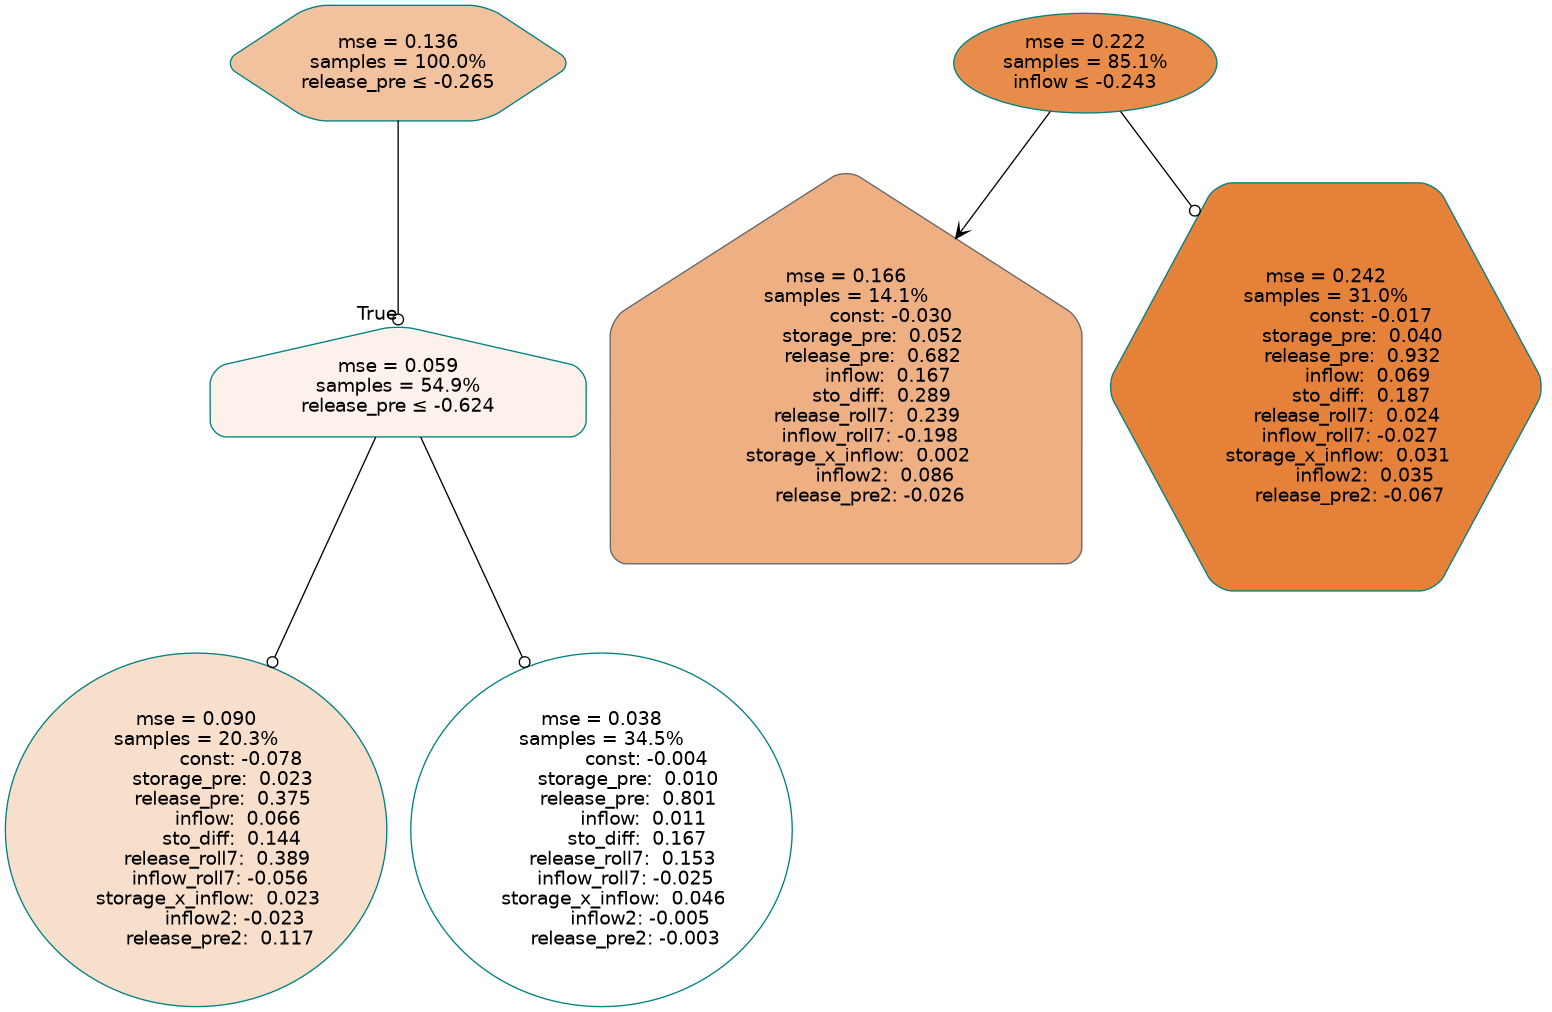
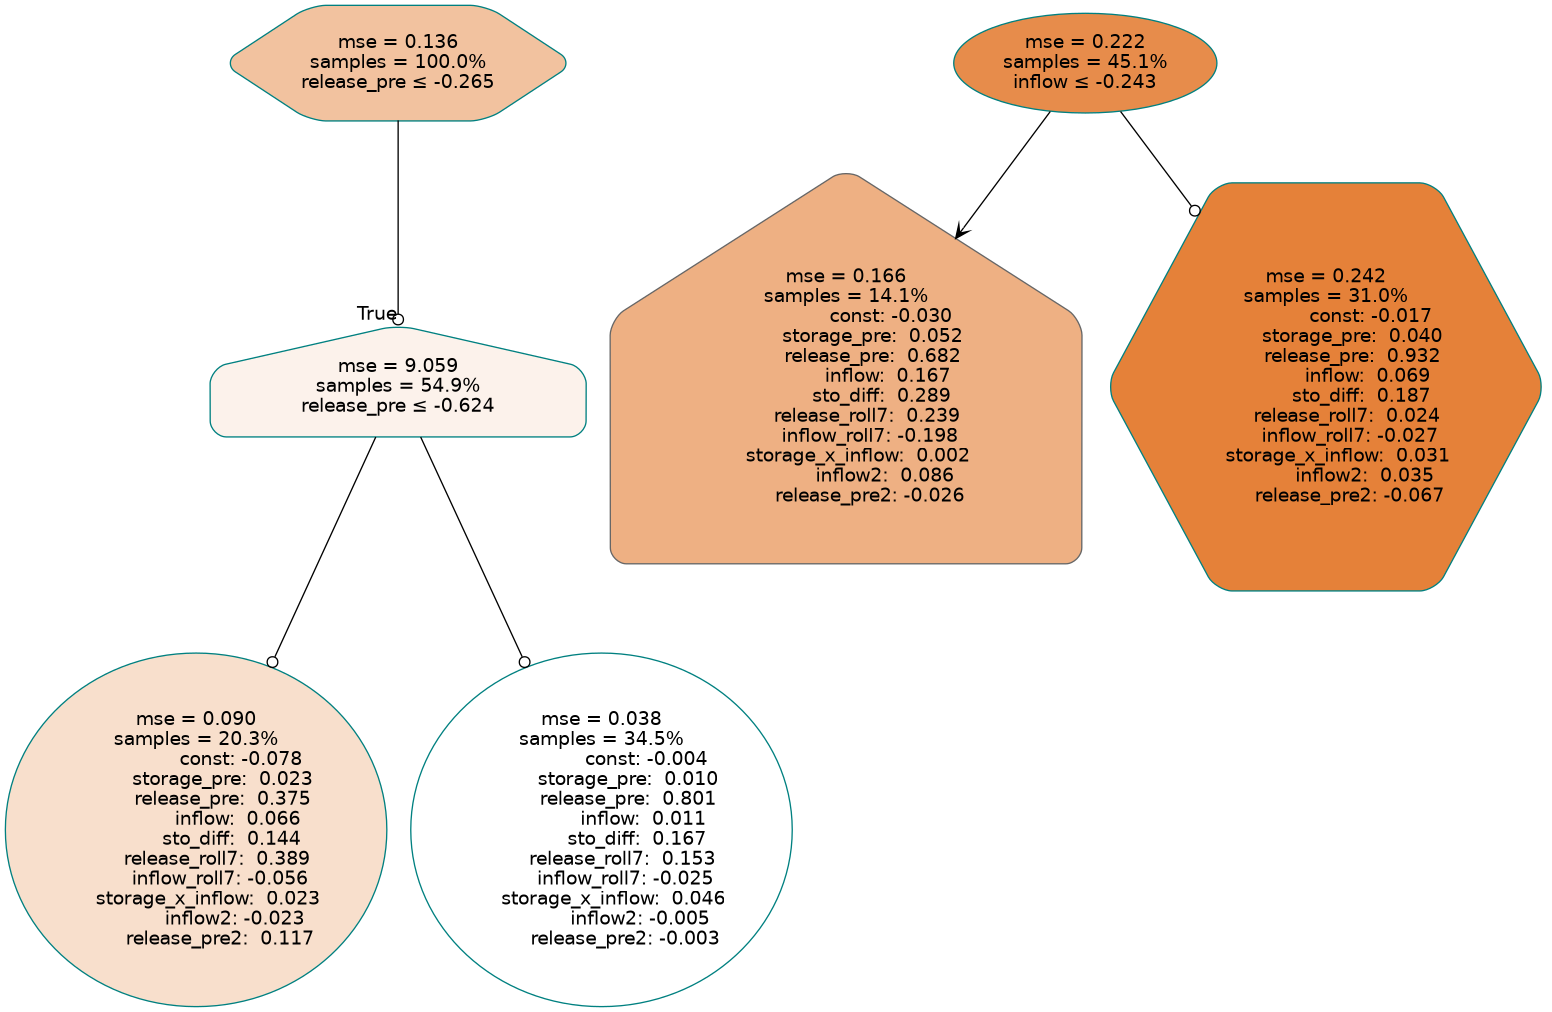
node "mse = 0.222 samples = 85.1% inflow ≤ -0.243": label "mse = 0.222 samples = 85.1% inflow ≤ -0.243" -> "mse = 0.222 samples = 45.1% inflow ≤ -0.243"
node "mse = 0.059 samples = 54.9% release_pre ≤ -0.624": label "mse = 0.059 samples = 54.9% release_pre ≤ -0.624" -> "mse = 9.059 samples = 54.9% release_pre ≤ -0.624"
